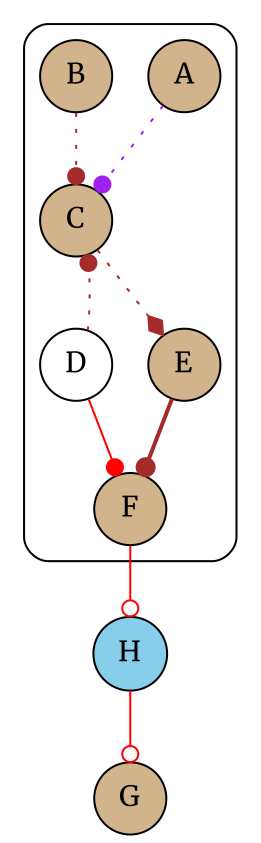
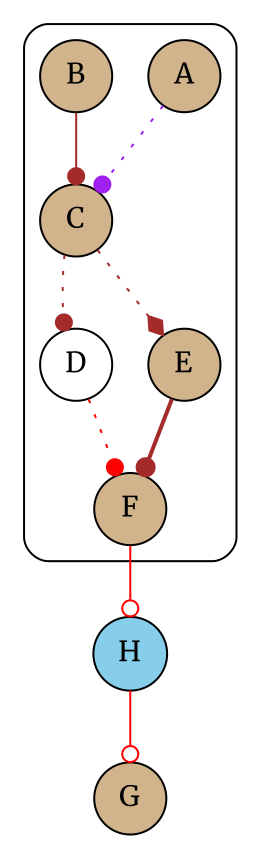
edge "B" -> "C": style dotted -> solid
edge "D" -> "C": reversed
edge "D" -> "F": style solid -> dotted
